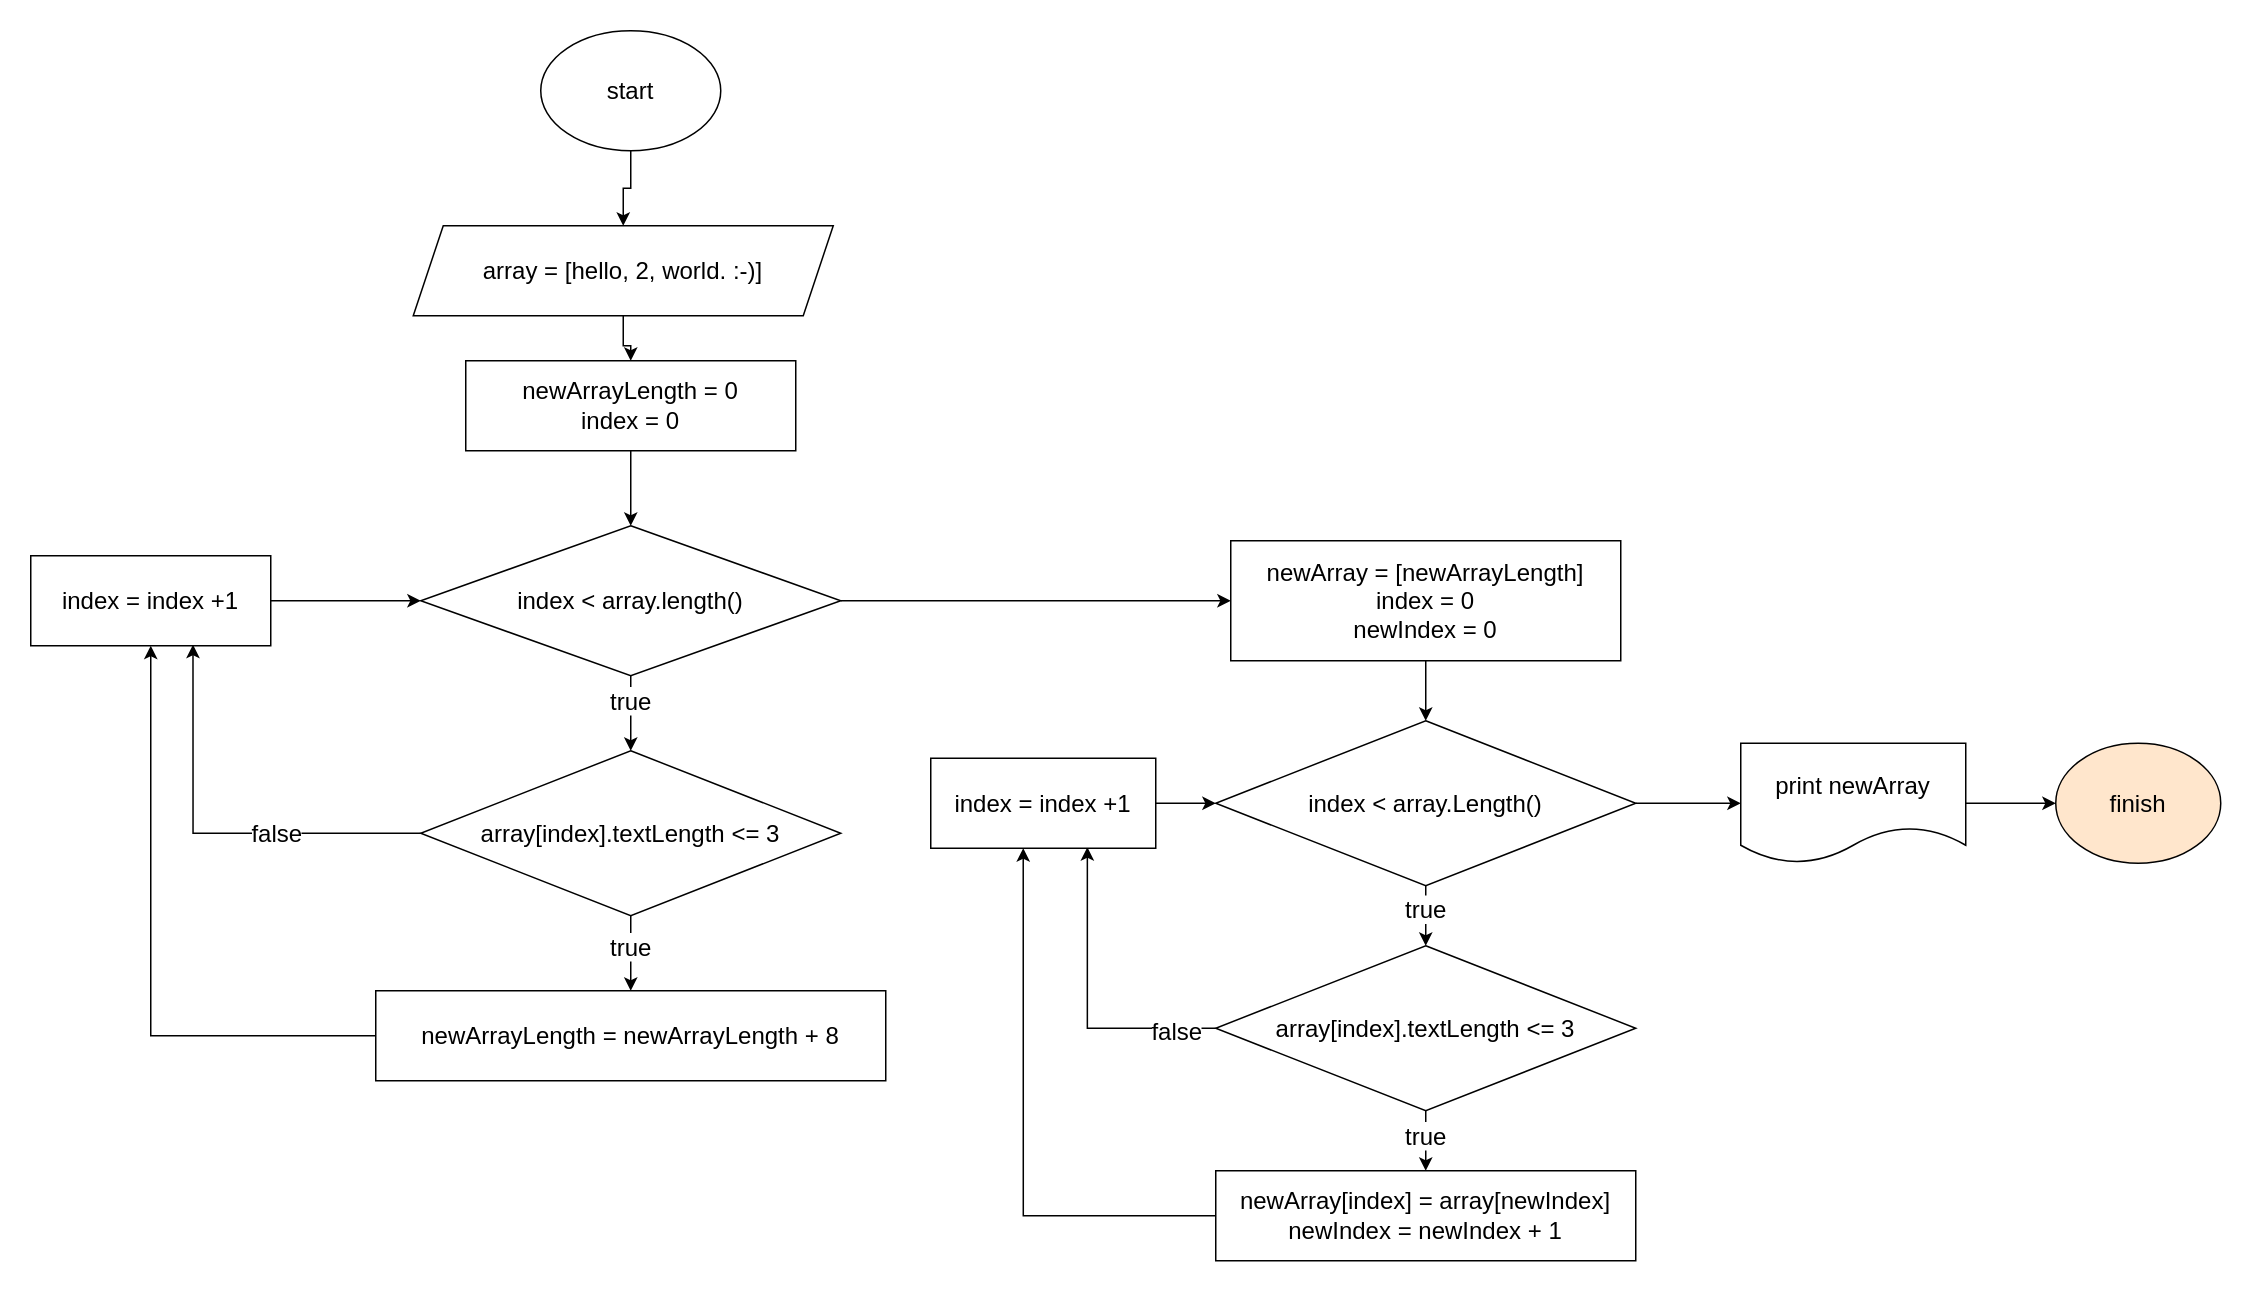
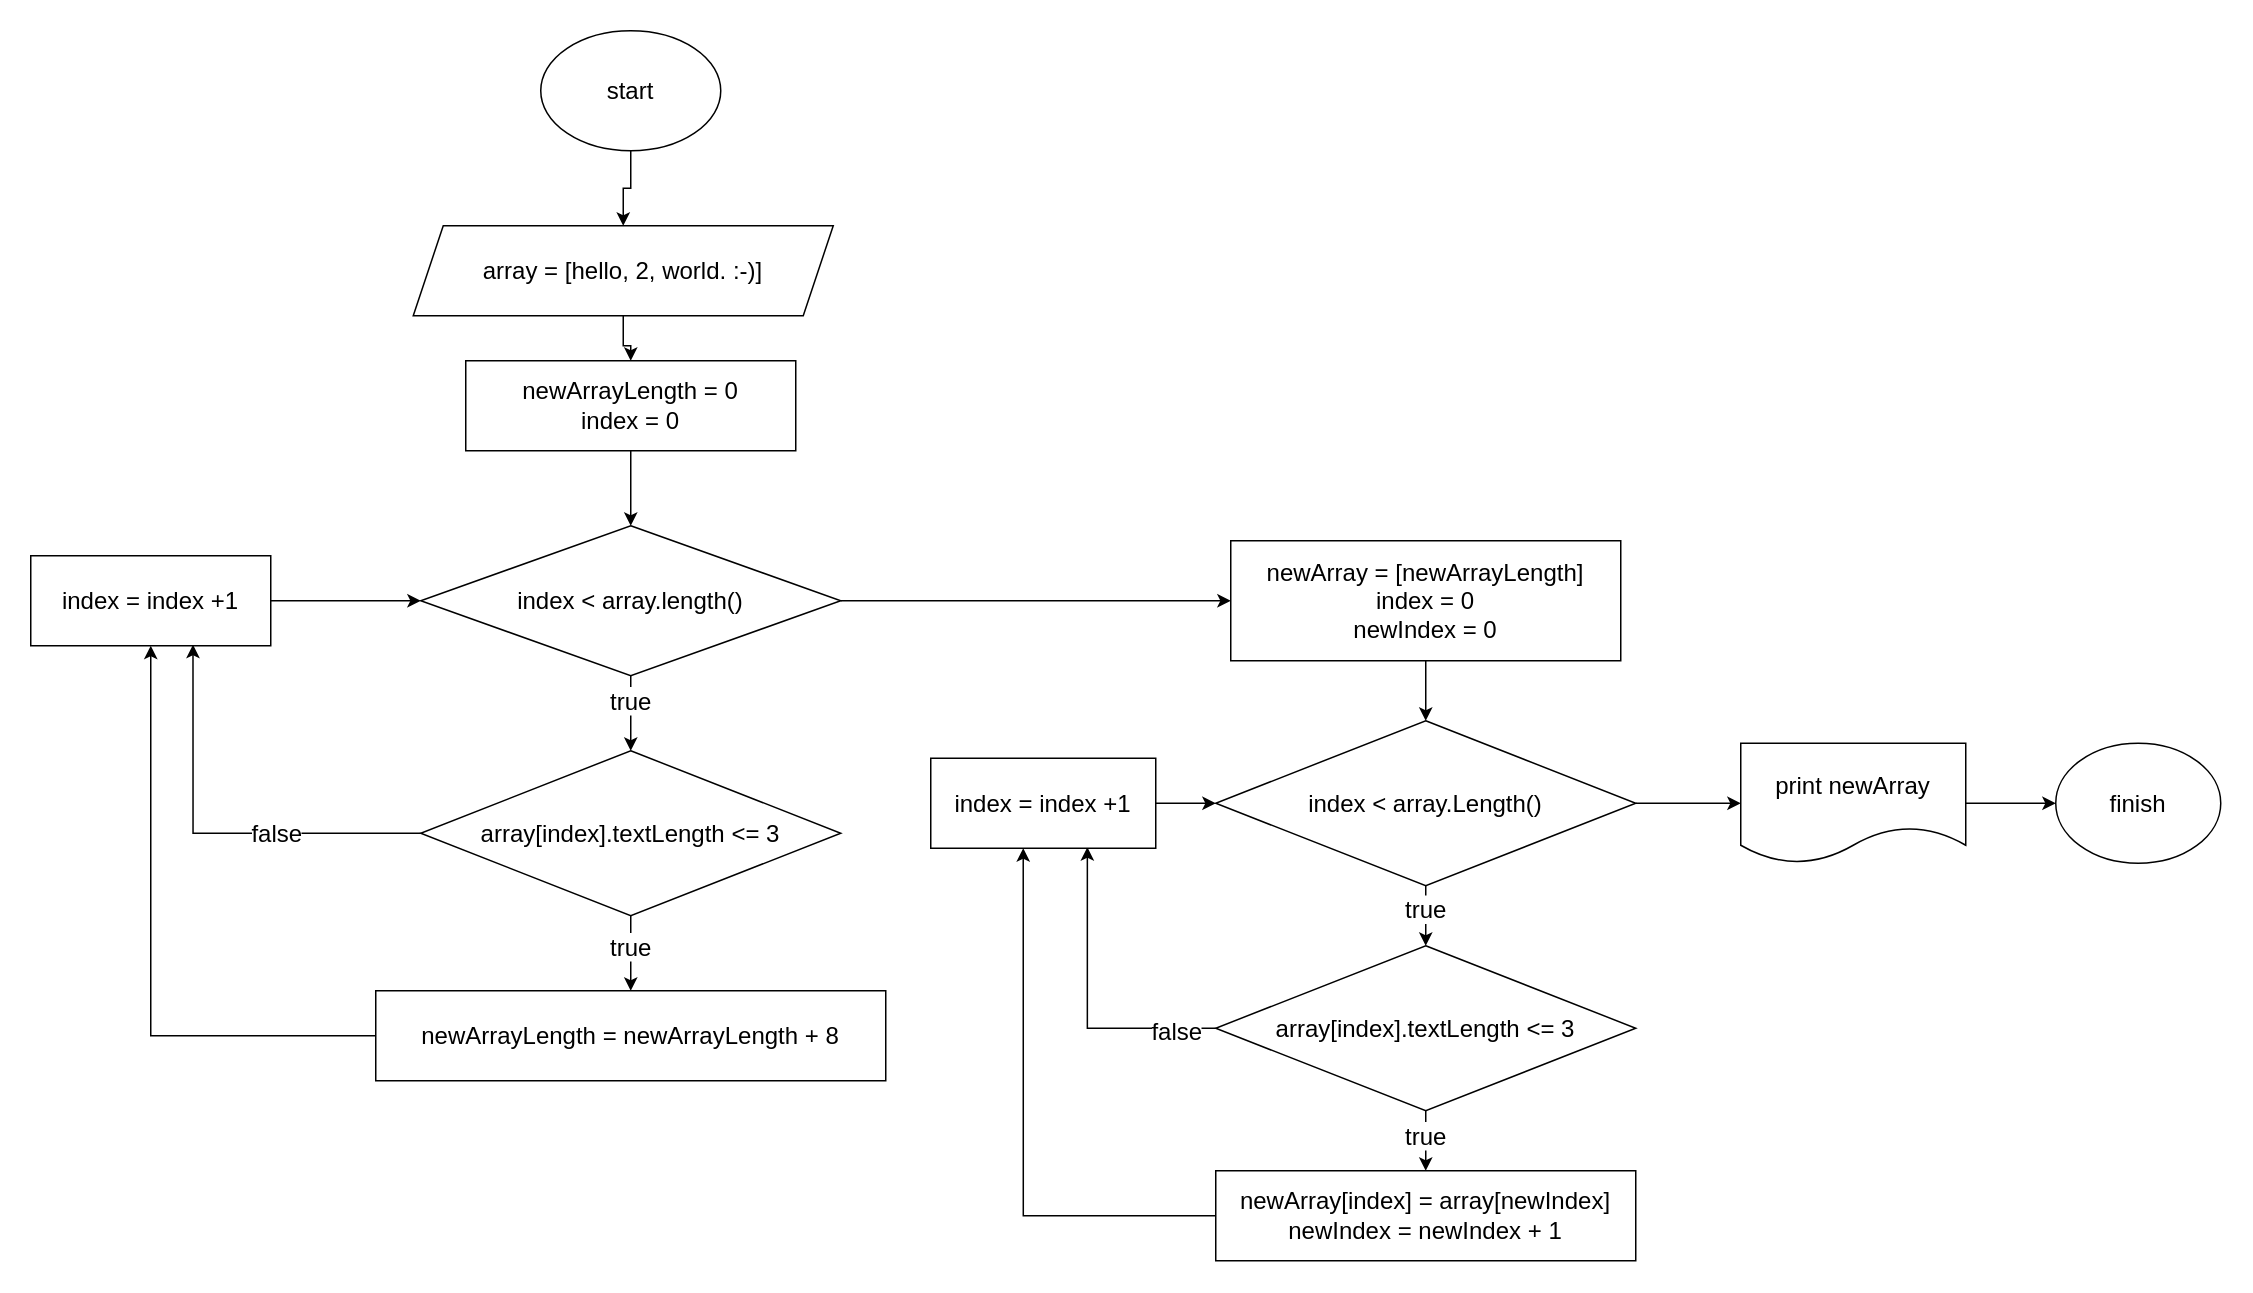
node "finish": fillcolor #ffe6cc -> #ffffff
